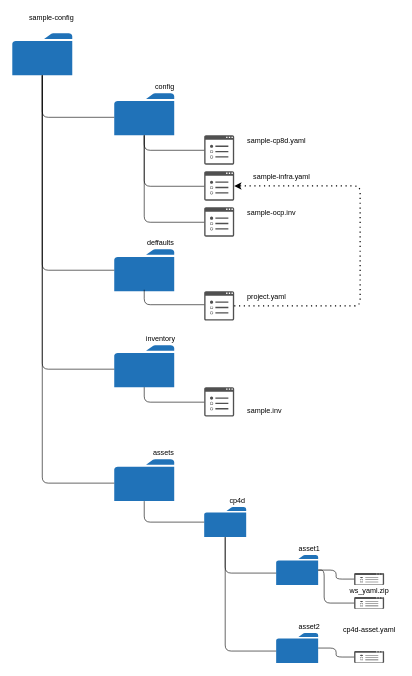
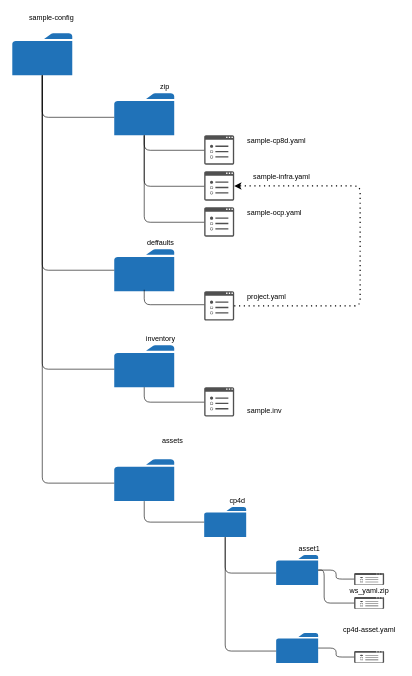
node "config": label "config" -> "zip"
node "sample-ocp.inv": label "sample-ocp.inv" -> "sample-ocp.yaml"
node "assets": moved (164, 453) -> (173, 441)
node "asset2": removed
